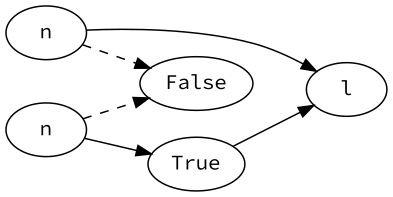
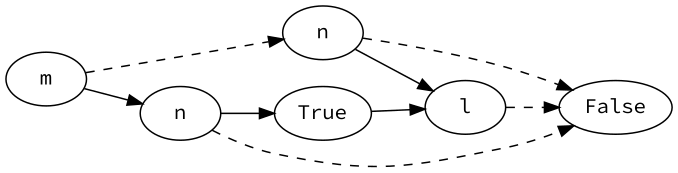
node "m": added
edge "l" -> "False": added
